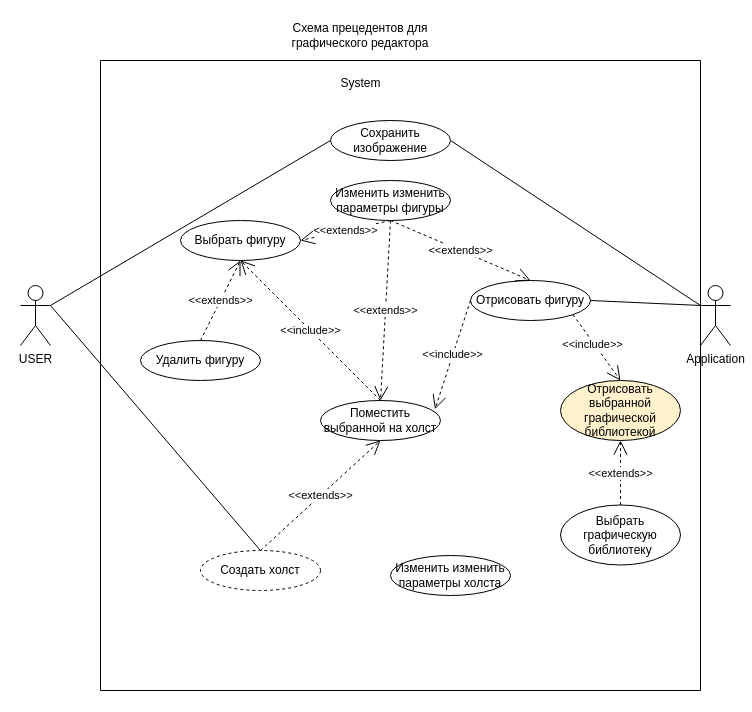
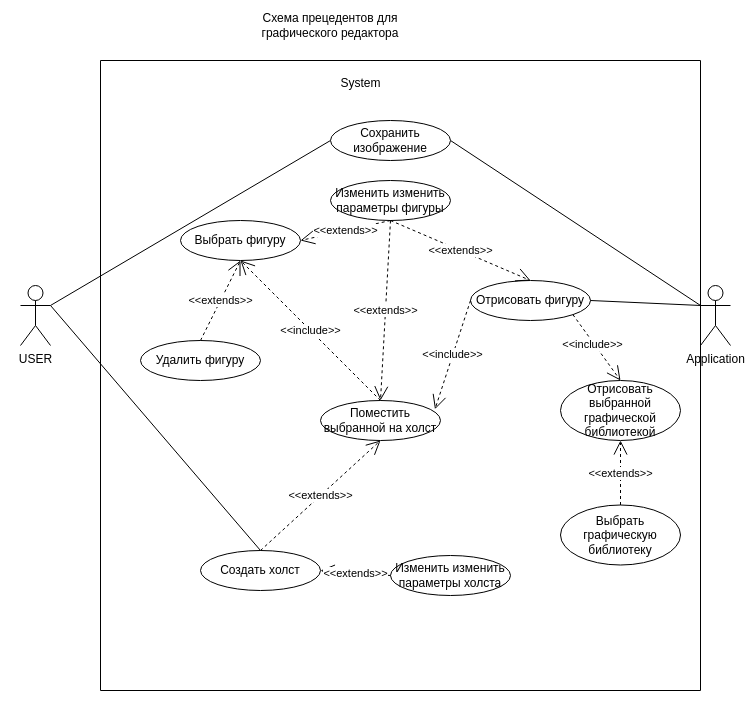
node "Схема прeцедентов для графического редактора": moved (361, 36) -> (331, 26)
node "Отрисовать выбранной графической библиотекой": fillcolor #fff2cc -> #ffffff
node "Создать холст": style dashed -> solid
edge "Изменить изменить параметры холста" -> "Создать холст": added, label "<<extends>>"
